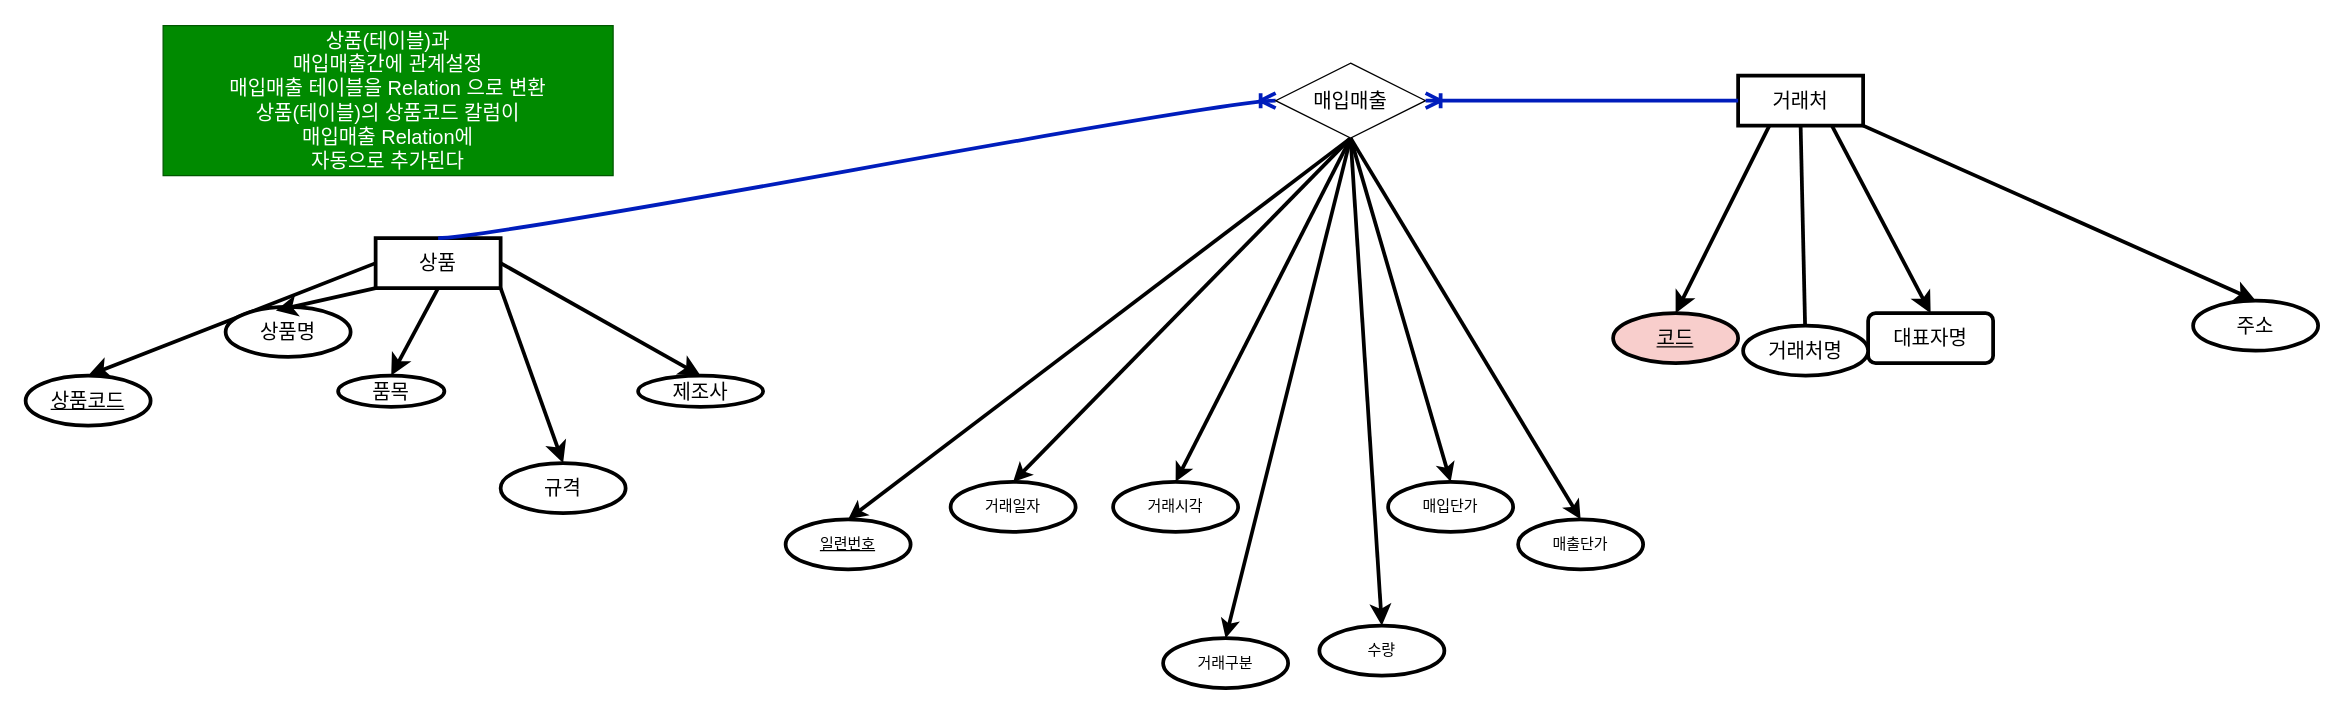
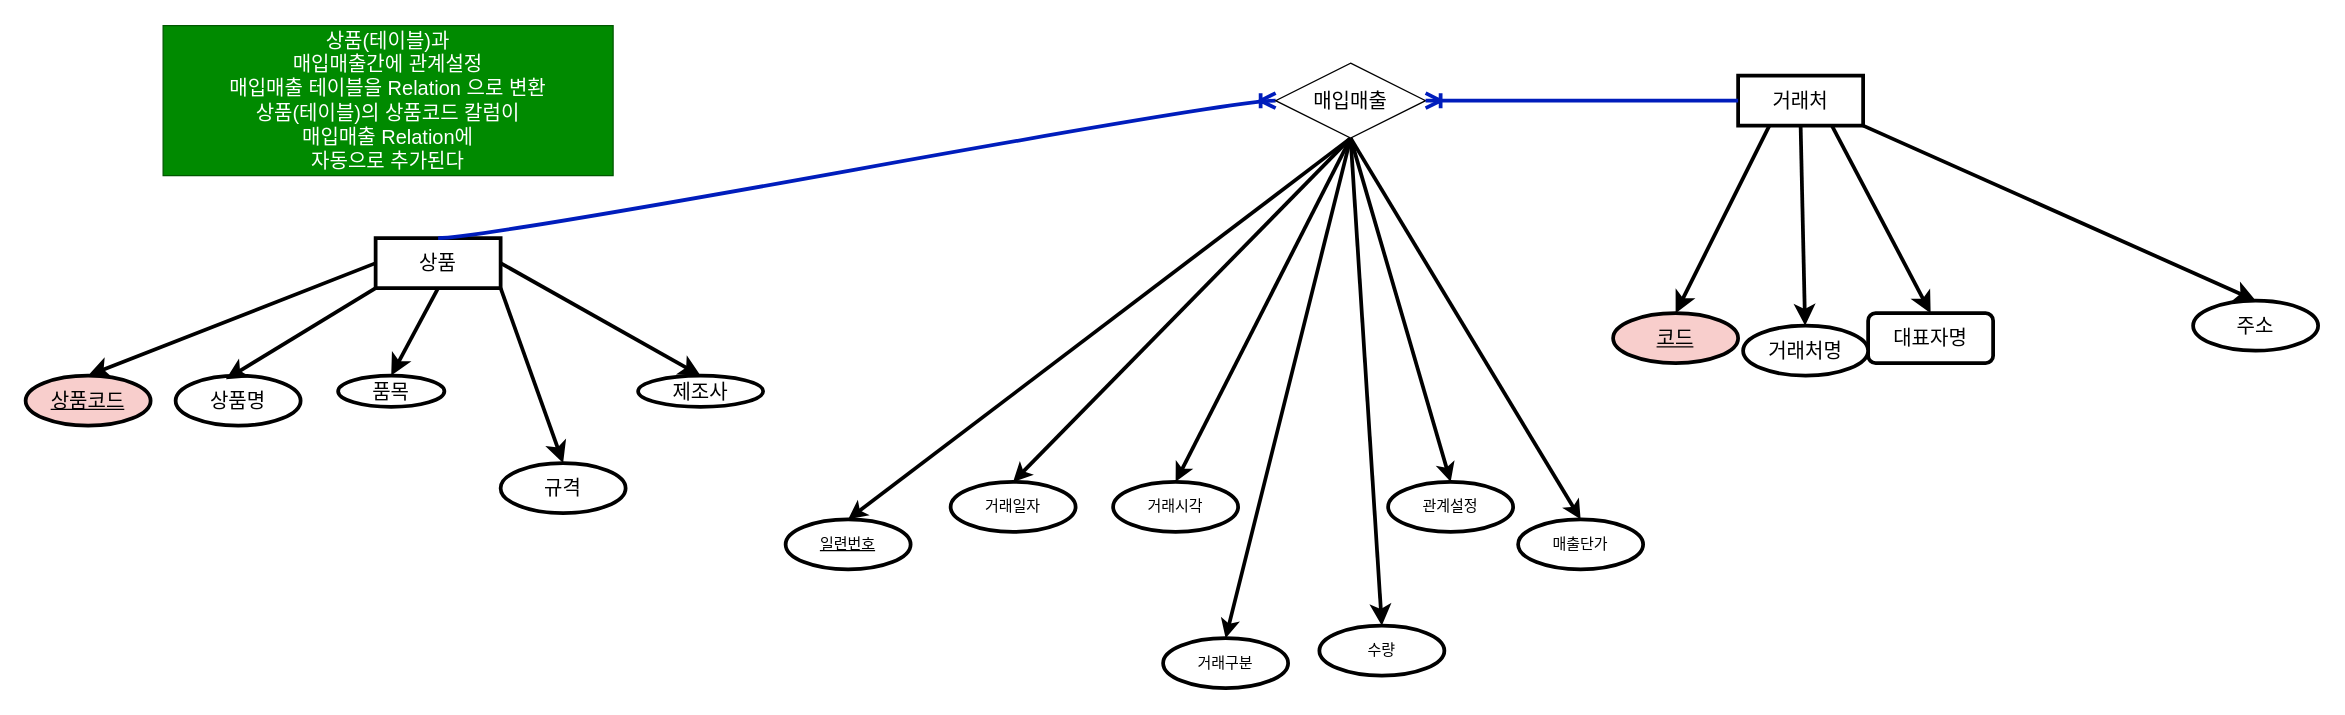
edge "거래처" -- "거래처명": arrowhead none -> classic
node "상품명": moved (288, 332) -> (238, 401)
node "상품코드": fillcolor #ffffff -> #f8cecc
node "매입단가": label "매입단가" -> "관계설정"
